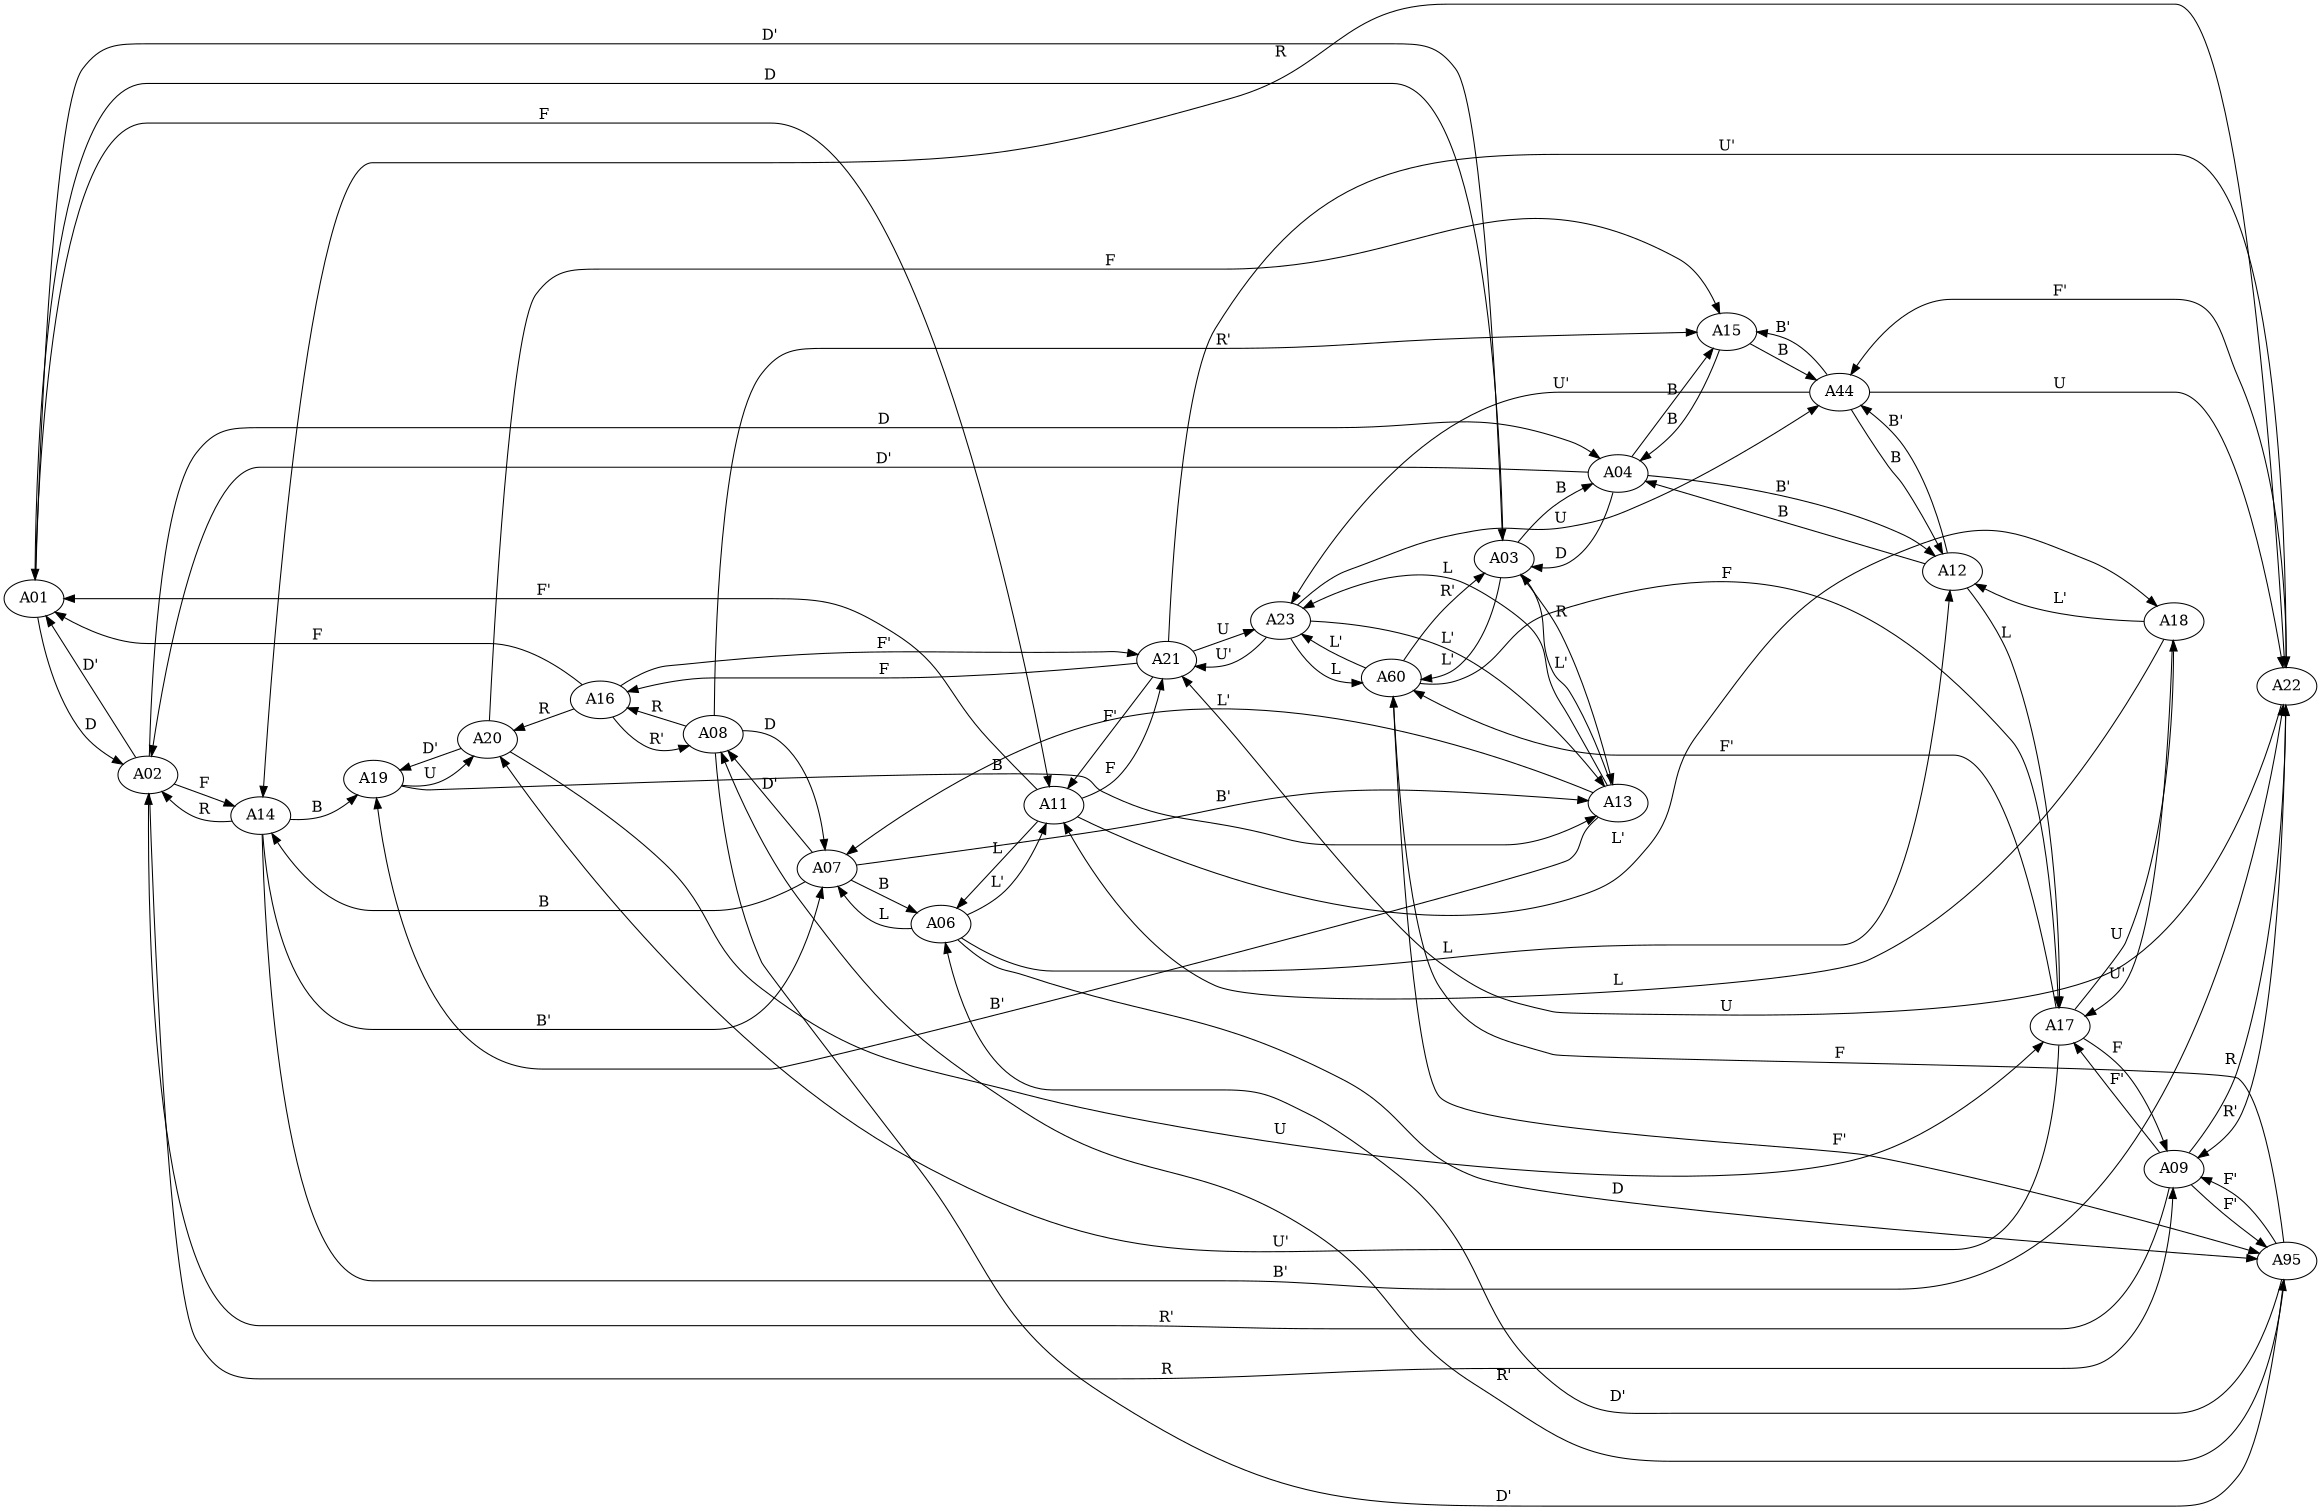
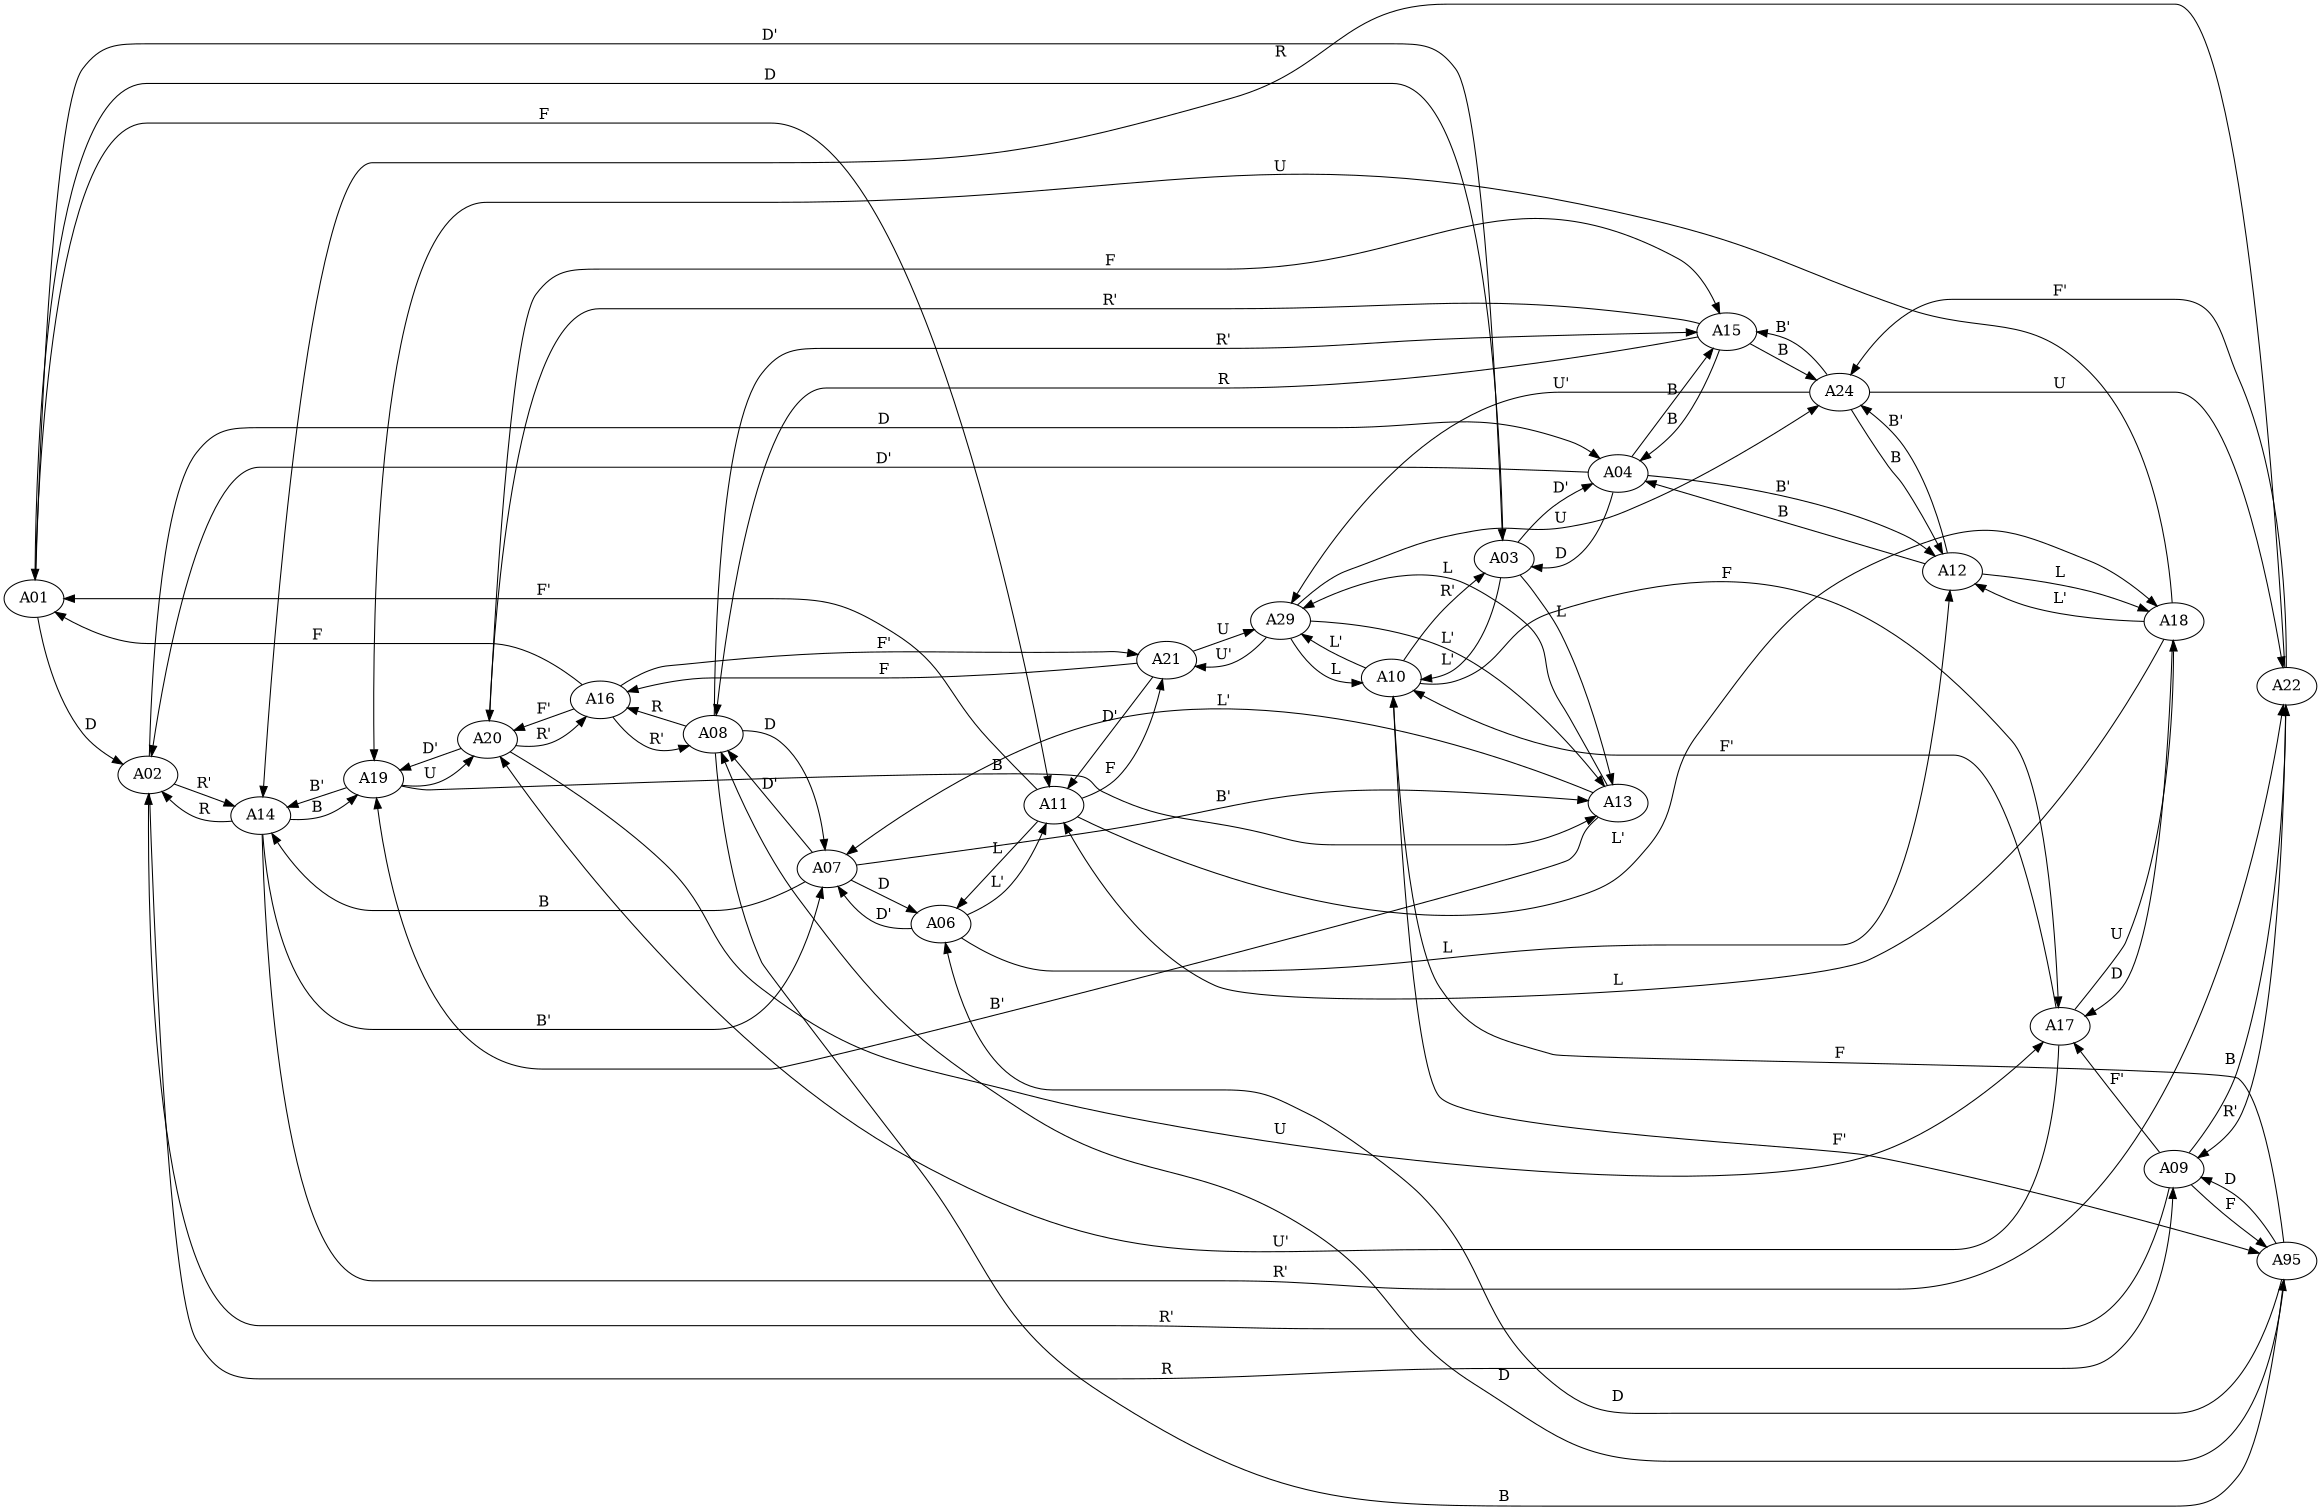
edge "A21" -> "A22": removed, label "U'"
edge "A18" -> "A19": added, label "U"
edge "A15" -> "A20": added, label "R'"
edge "A15" -> "A08": added, label "R"
node "A44": label "A44" -> "A24"
edge "A03" -> "A04": label "B" -> "D'"
edge "A03" -> "A13": label "R" -> "L"
node "A23": label "A23" -> "A29"
node "A60": label "A60" -> "A10"
edge "A13" -> "A03": removed, label "L'"
edge "A02" -> "A01": removed, label "D'"
edge "A16" -> "A20": label "R" -> "F'"
edge "A21" -> "A11": label "F'" -> "D'"
edge "A20" -> "A16": added, label "R'"
edge "A02" -> "A14": label "F" -> "R'"
edge "A12" -> "A17": now "A12" -> "A18"
edge "A19" -> "A14": added, label "B'"
edge "A07" -> "A06": label "B" -> "D"
edge "A06" -> "A07": label "L" -> "D'"
edge "A18" -> "A17": label "U'" -> "D"
edge "A22" -> "A21": removed, label "U"
edge "A09" -> "A22": label "R" -> "B"
edge "A17" -> "A09": removed, label "F"
edge "A95" -> "A09": label "F'" -> "D"
edge "A06" -> "A95": removed, label "D"
edge "A09" -> "A95": label "F'" -> "F"
edge "A14" -> "A22": label "B'" -> "R'"
edge "A95" -> "A08": label "R'" -> "D"
edge "A95" -> "A06": label "D'" -> "D"
edge "A08" -> "A95": label "D'" -> "B"
